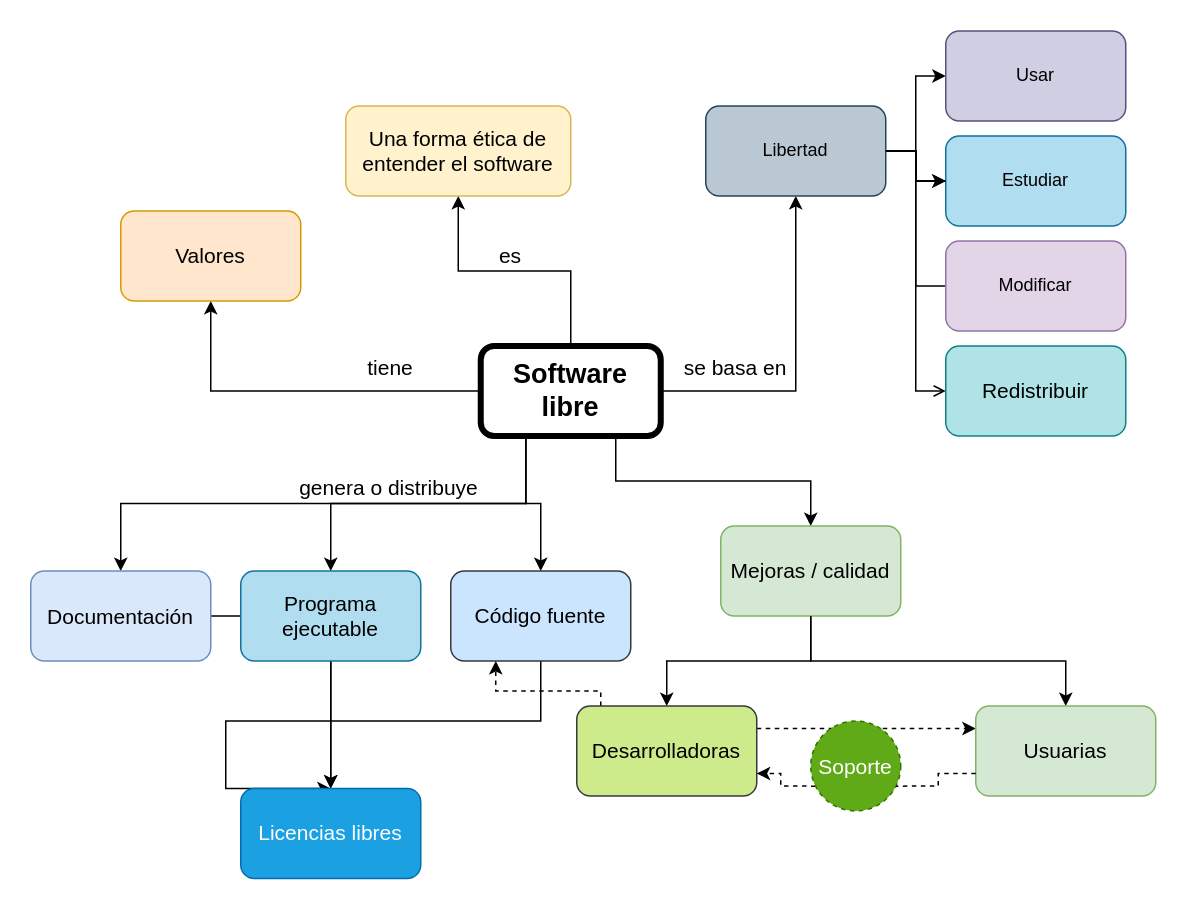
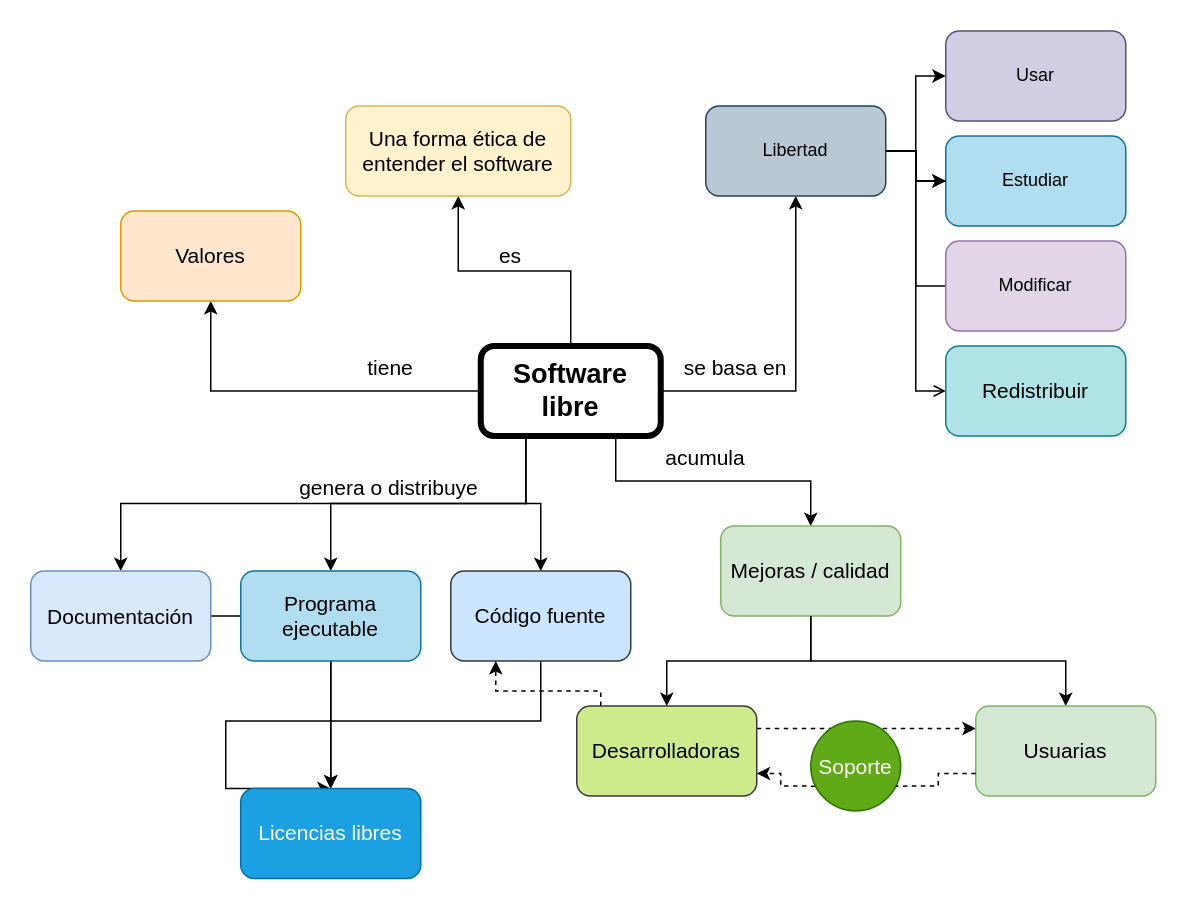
node "acumula": added
node "Soporte": style dashed -> solid
